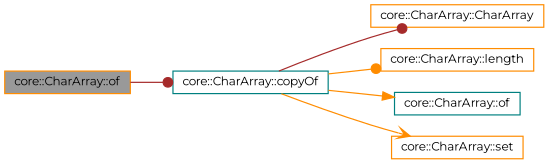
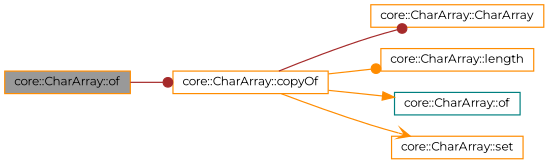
node "core::CharArray::copyOf": color teal -> darkorange
